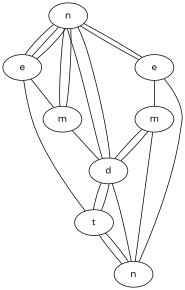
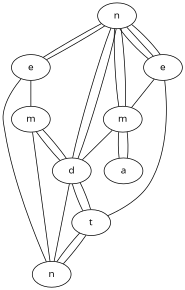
node "a": added
